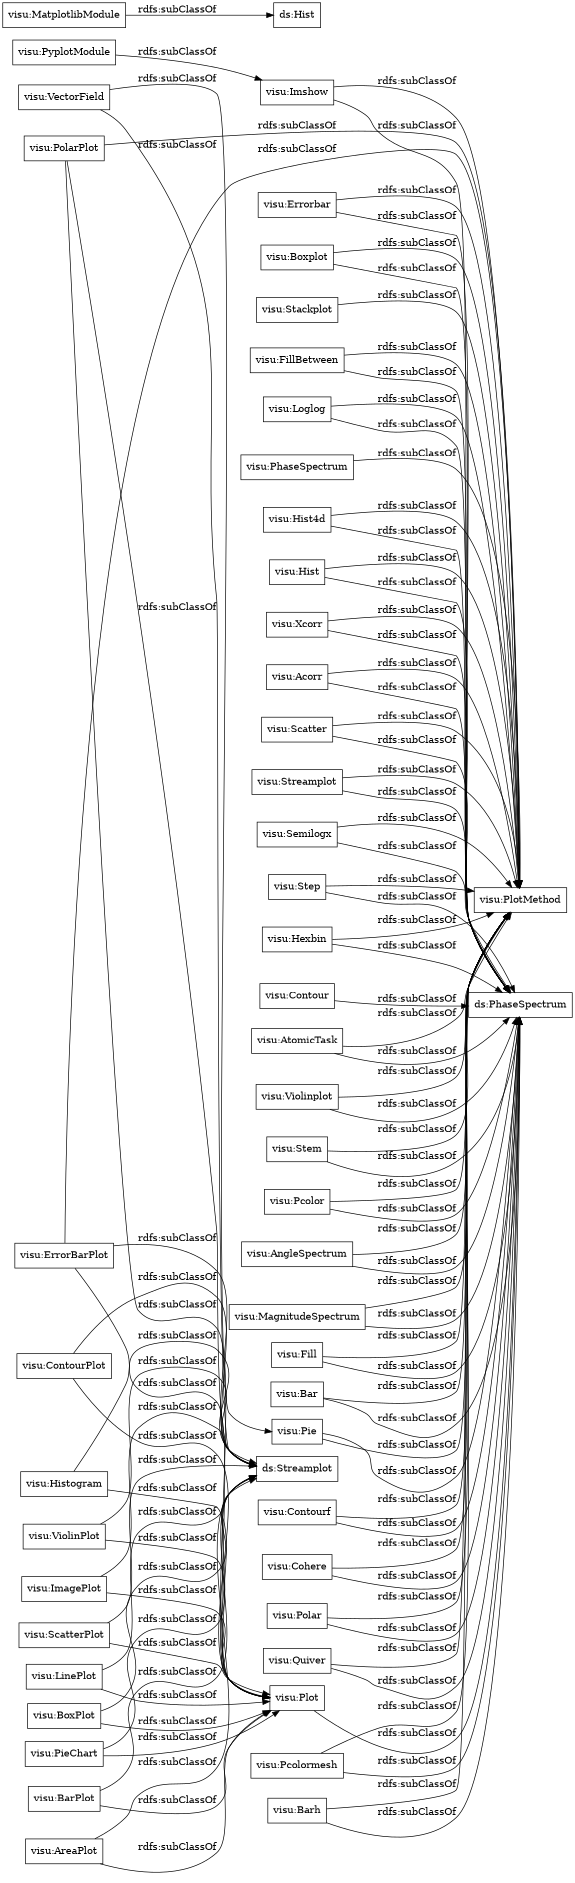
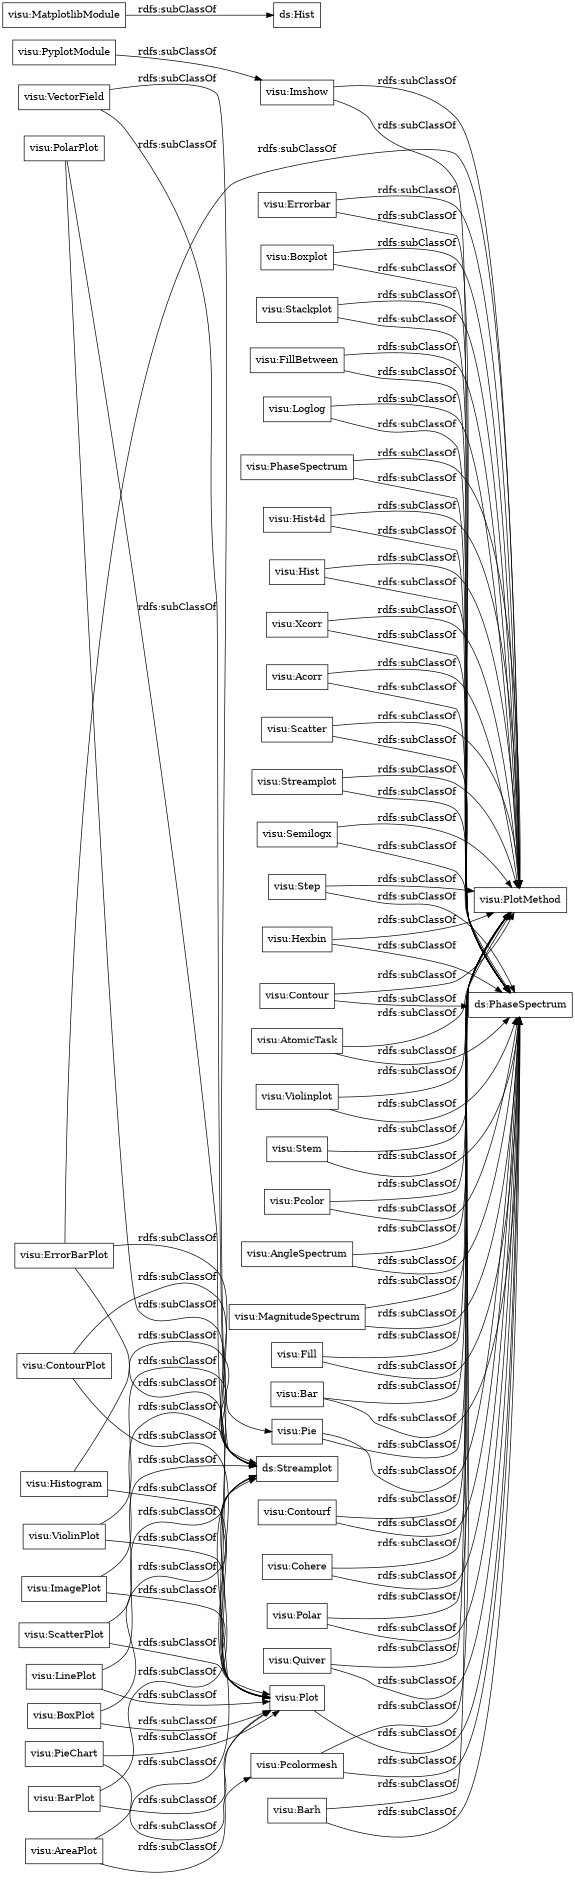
edge "visu:PolarPlot" -> "visu:PlotMethod": now "visu:Contour" -> "visu:PlotMethod"
edge "visu:Stackplot" -> "ds:PhaseSpectrum": added, label "rdfs:subClassOf"
edge "visu:PhaseSpectrum" -> "ds:PhaseSpectrum": added, label "rdfs:subClassOf"
edge "visu:PieChart" -> "ds:Streamplot": now "visu:PieChart" -> "visu:Pcolormesh"
